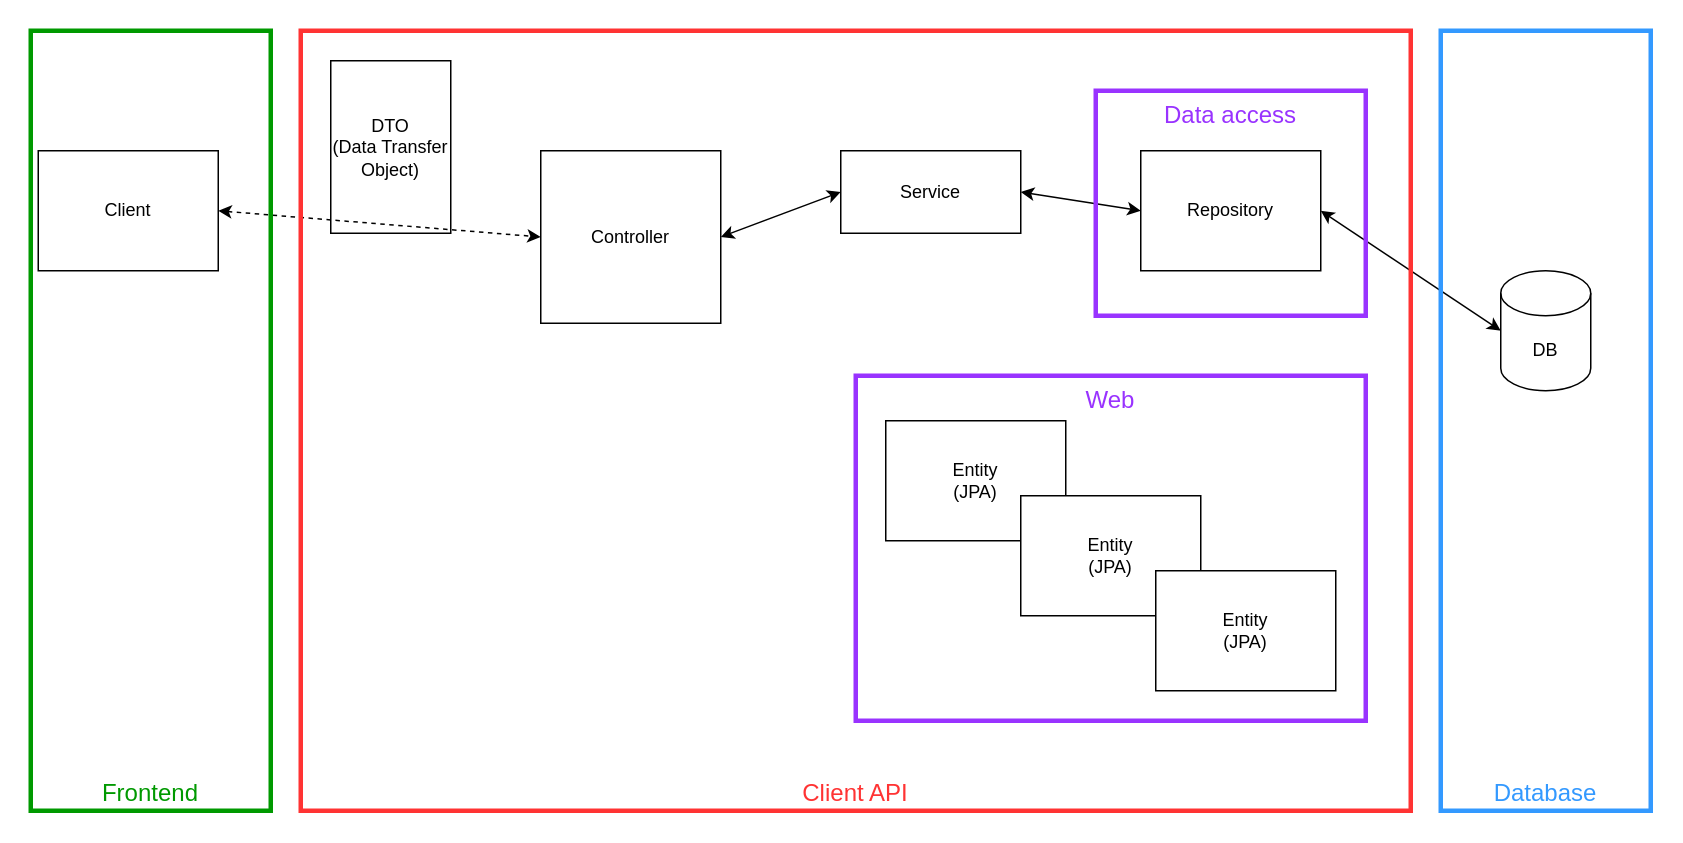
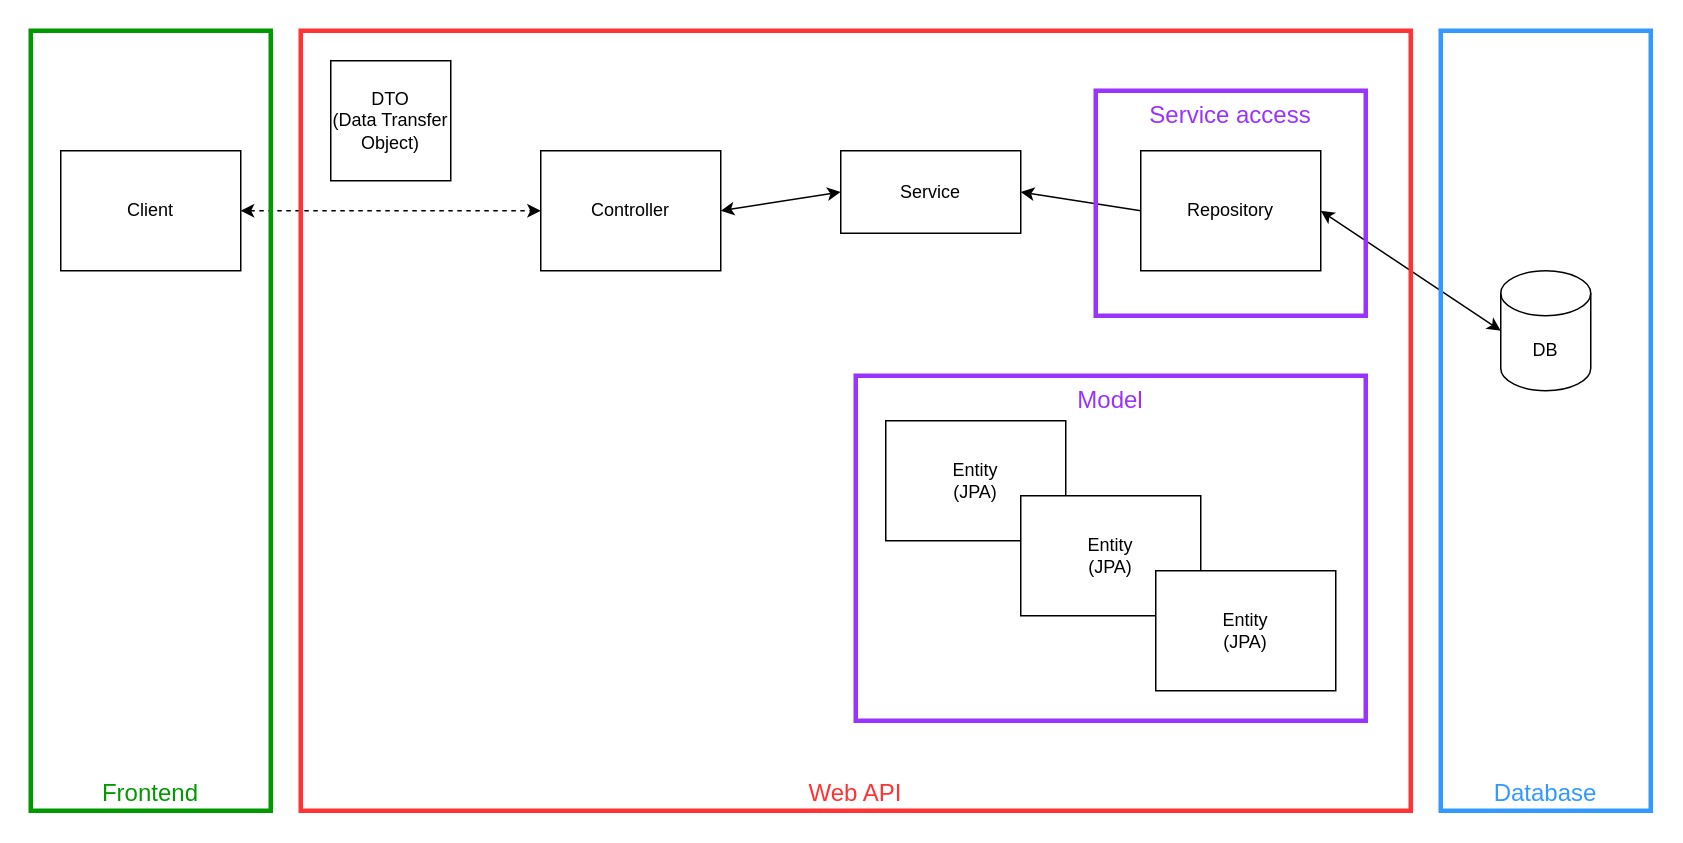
node "Data access": label "Data access" -> "Service access"
node "DTO (Data Transfer Object)": size 120x173 -> 120x120
edge "Service" -- "Repository": arrowhead classic -> none
node "Client": moved (128, 211) -> (151, 211)
node "Controller": size 180x173 -> 180x120
node "Web": label "Web" -> "Model"
node "Client API": label "Client API" -> "Web API"
